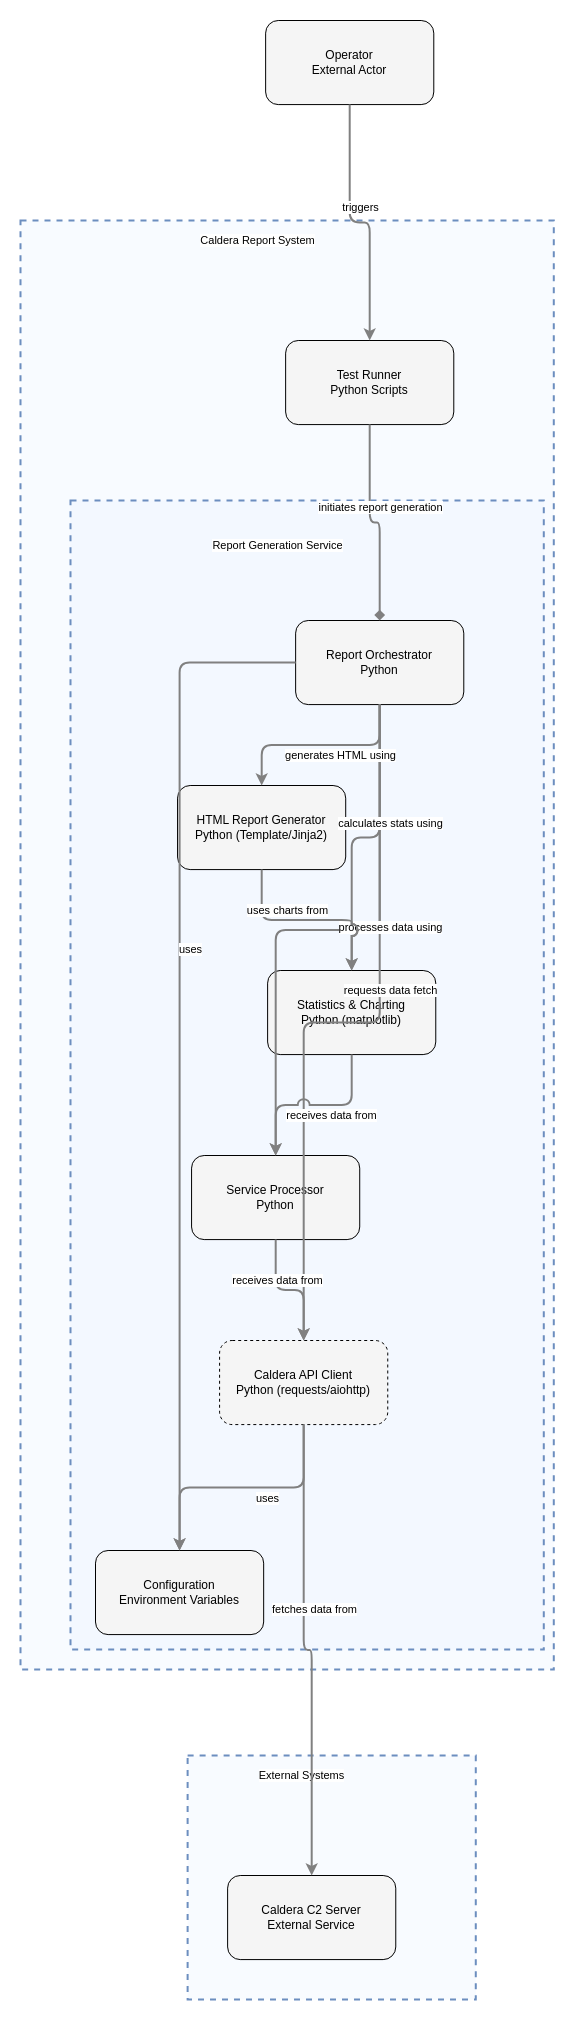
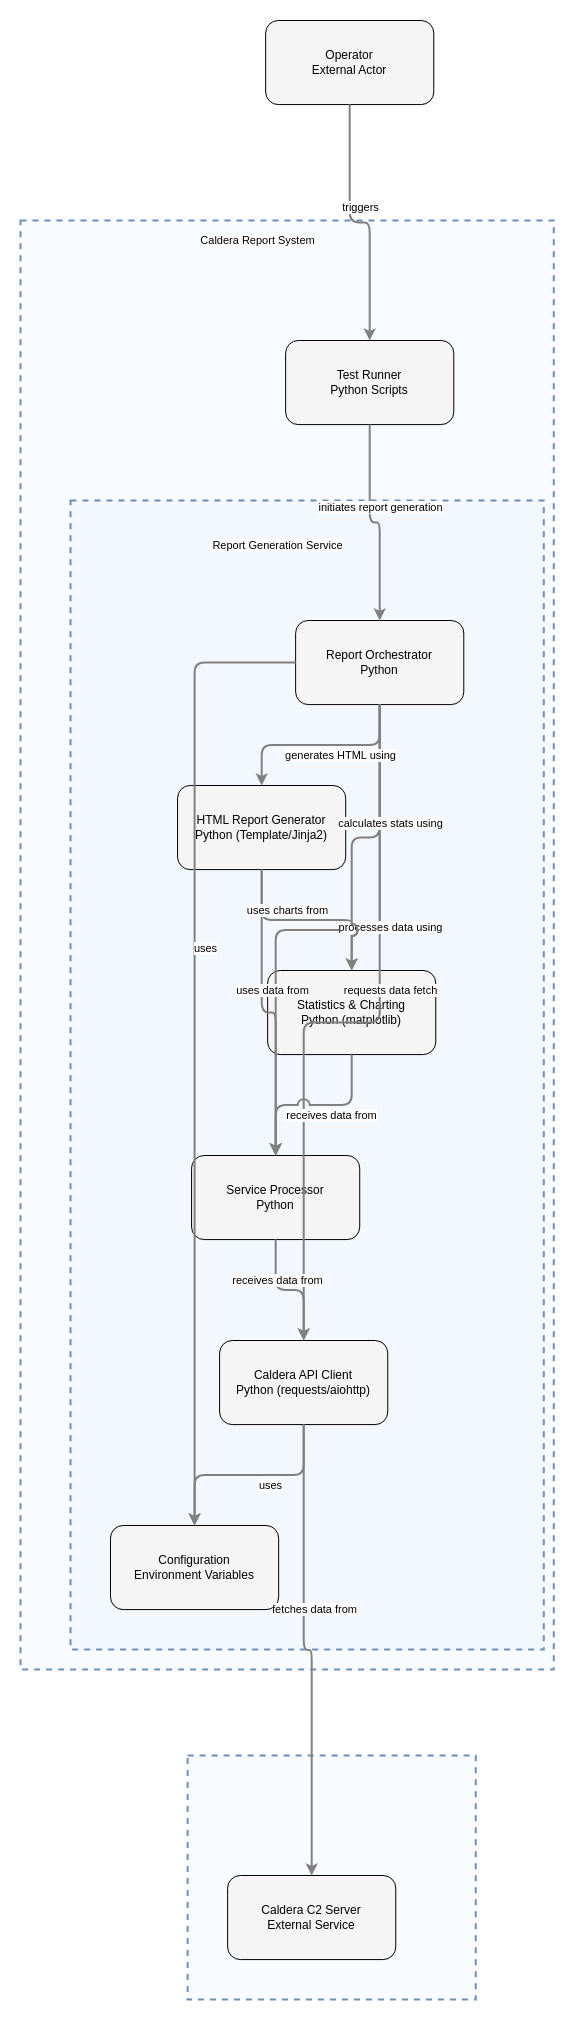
edge "Test Runner Python Scripts" -> "Report Orchestrator Python": arrowhead diamond -> classic
edge "HTML Report Generator Python (Template/Jinja2)" -> "Service Processor Python": added, label "uses data from"
node "Caldera API Client Python (requests/aiohttp)": style dashed -> solid
node "Configuration Environment Variables": moved (180, 1593) -> (195, 1568)
node "External Systems": removed
